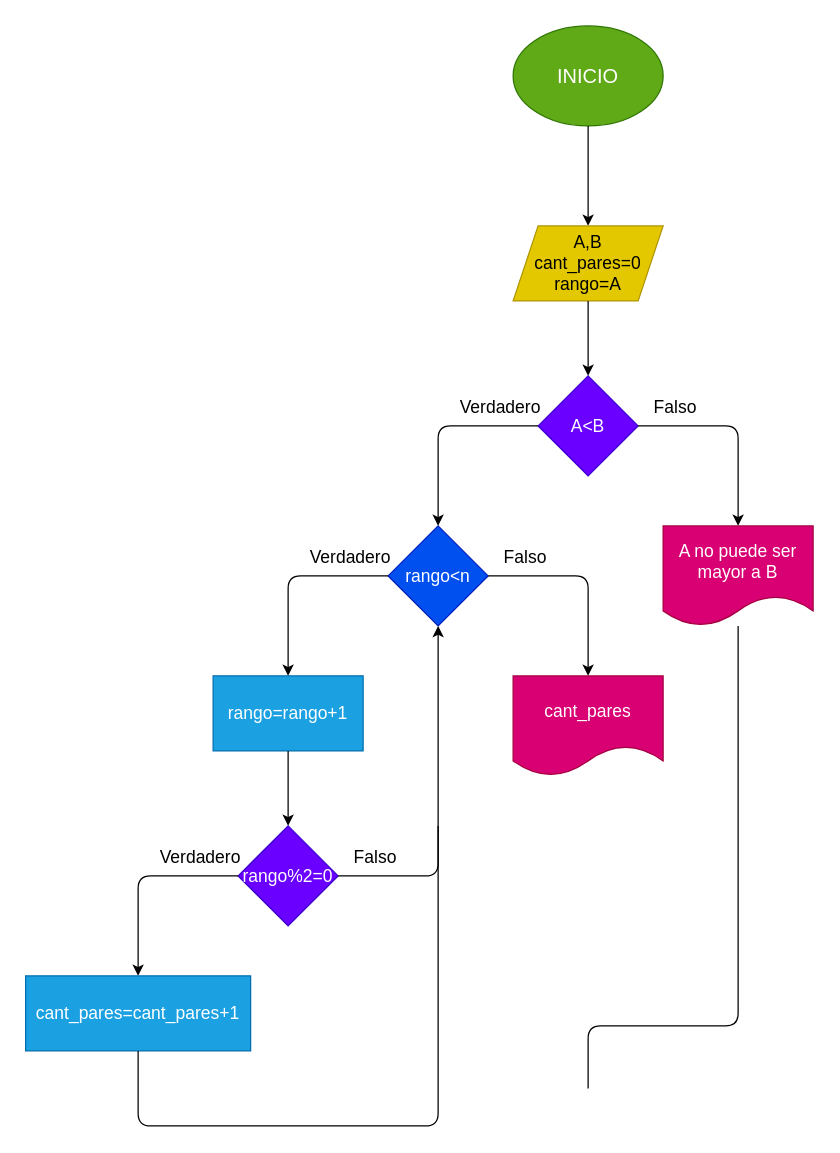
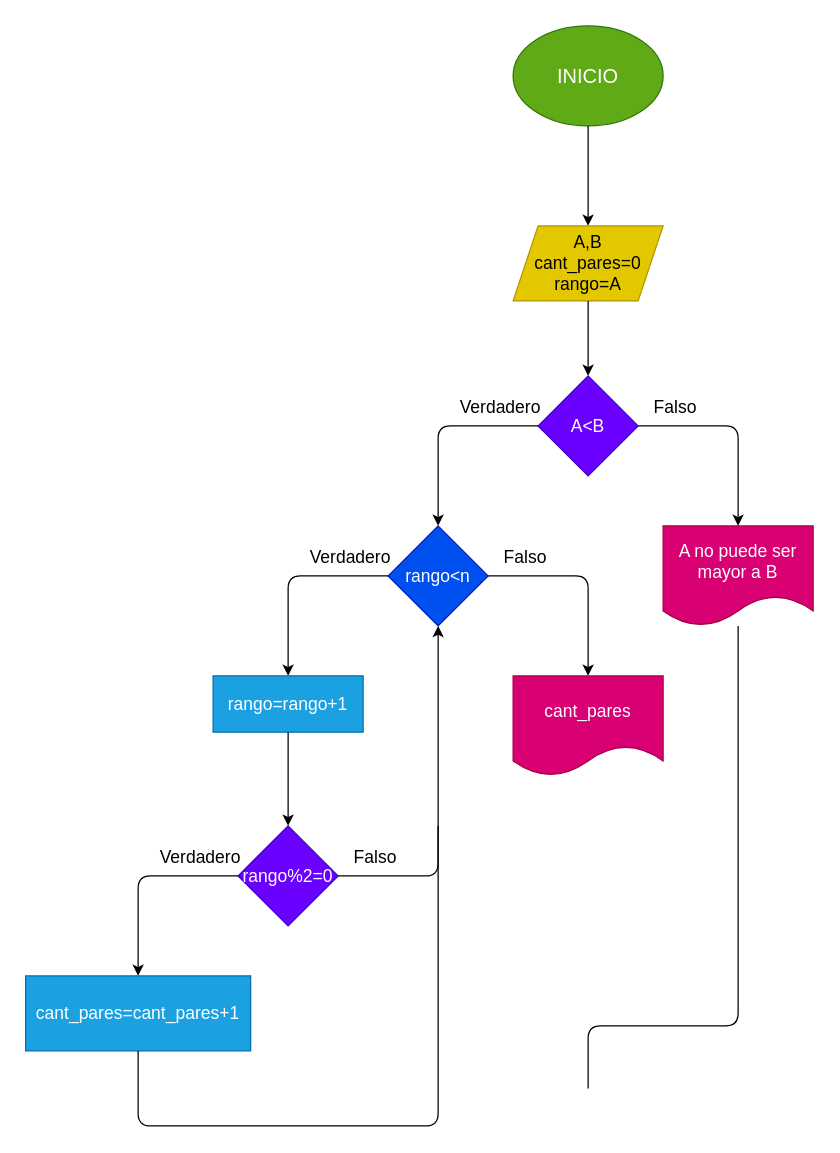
node "rango=rango+1": size 150x75 -> 150x56
